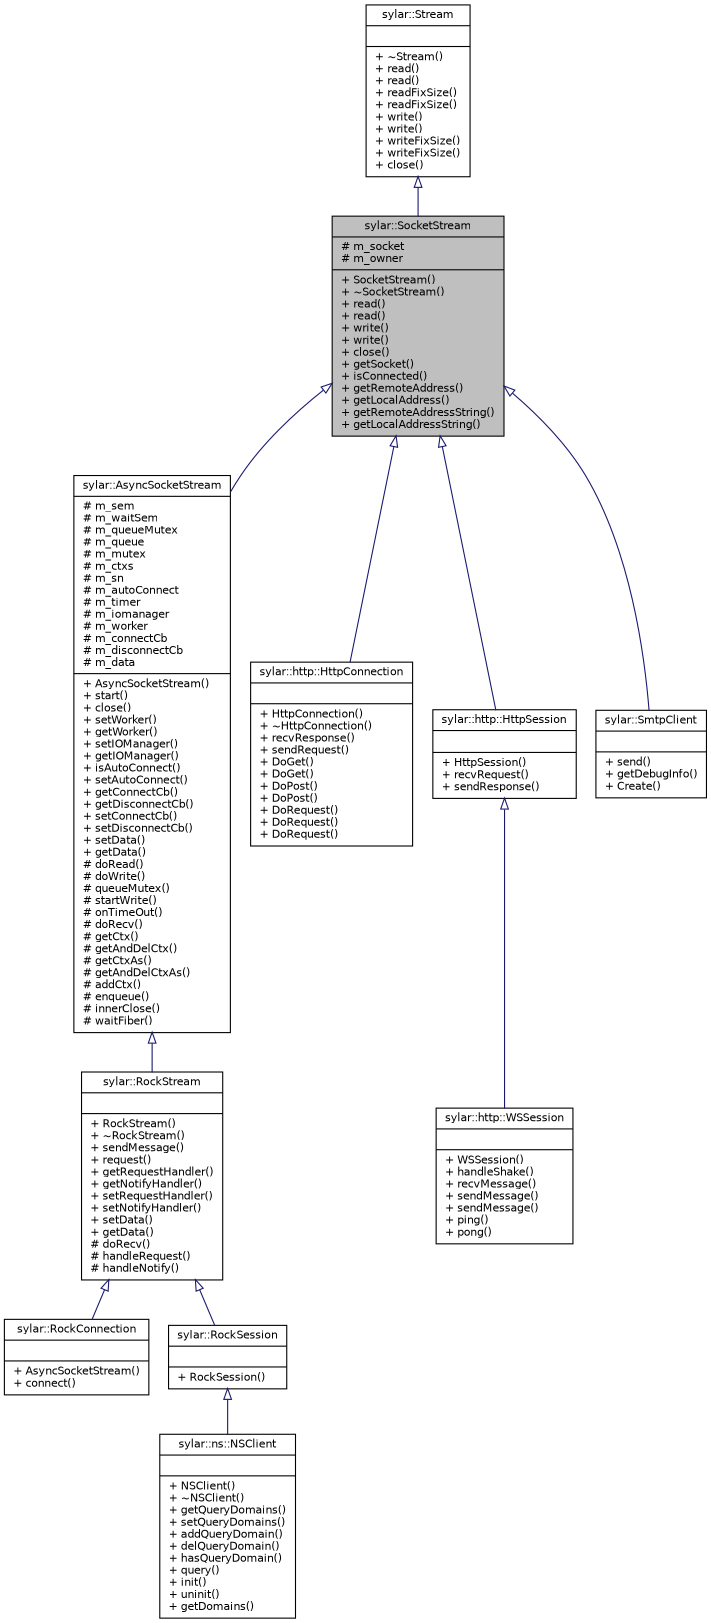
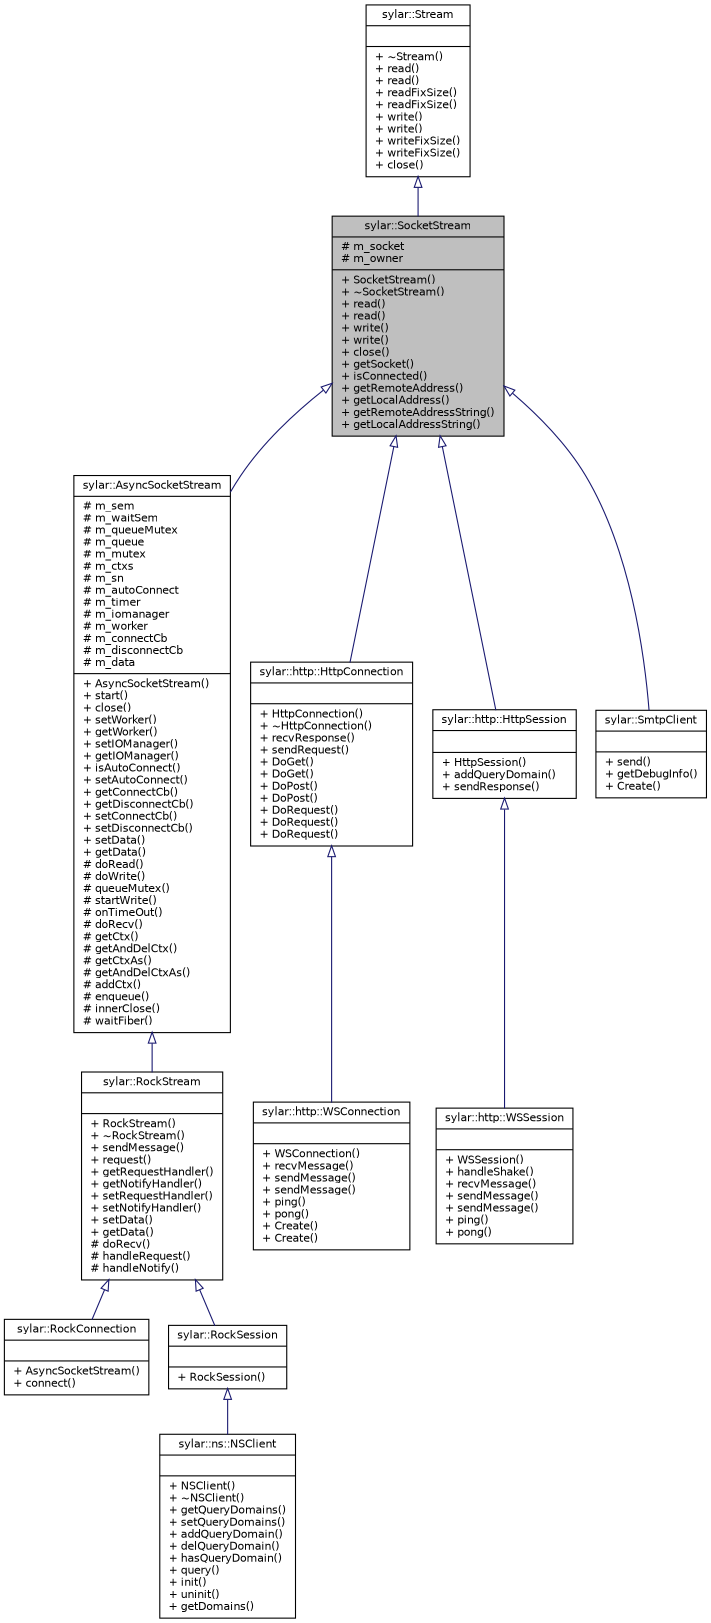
node "sylar::http::HttpSession": text "+ recvRequest()" -> "+ addQueryDomain()"
node "sylar::http::WSConnection": added
